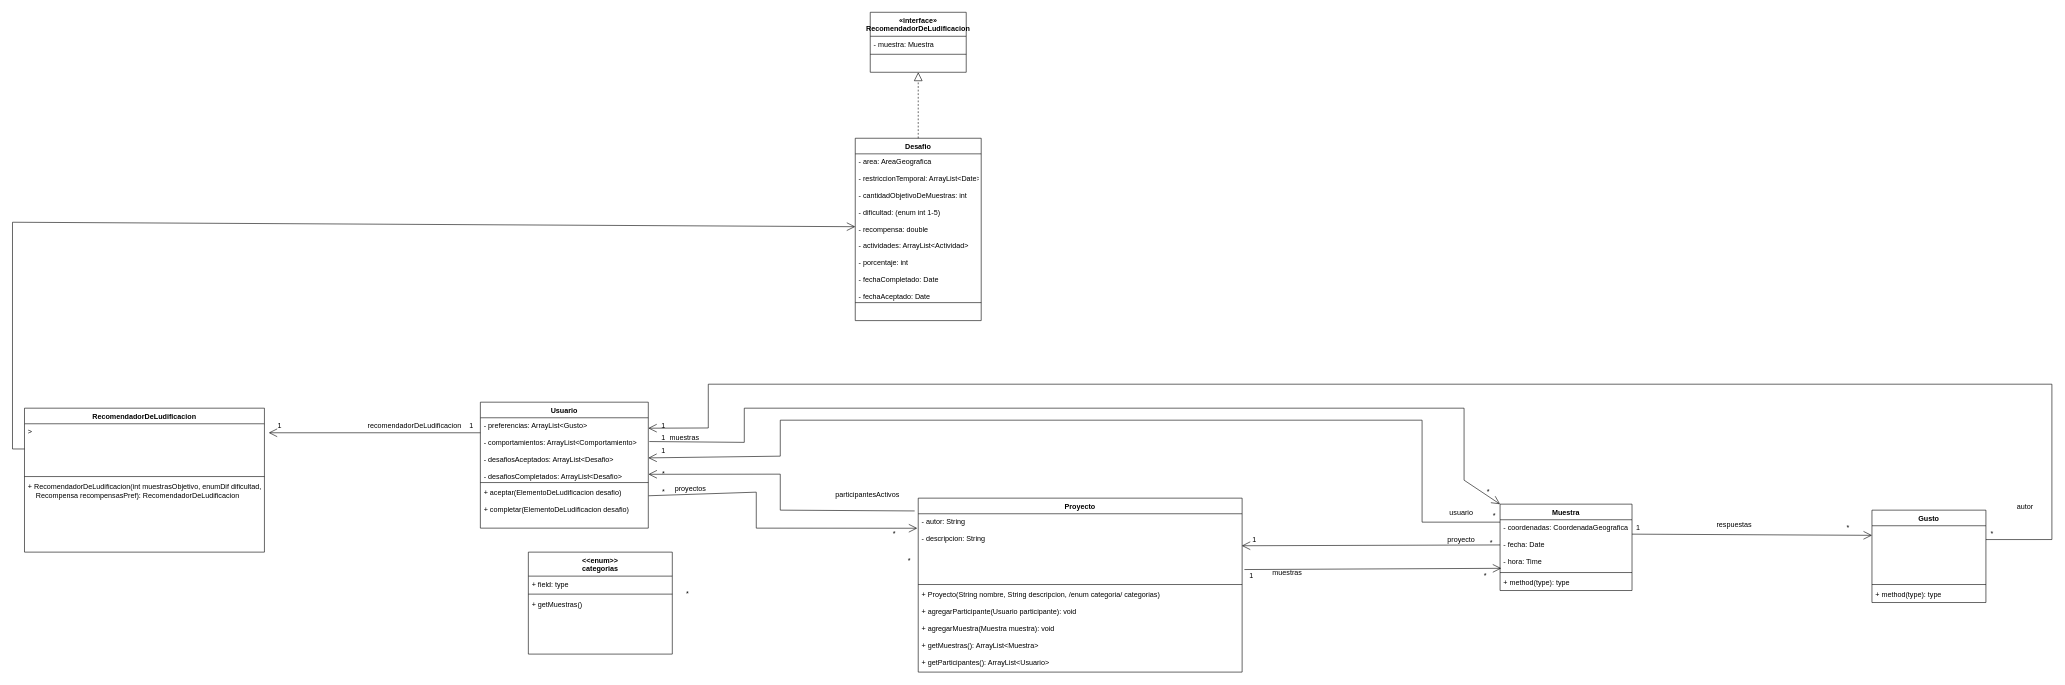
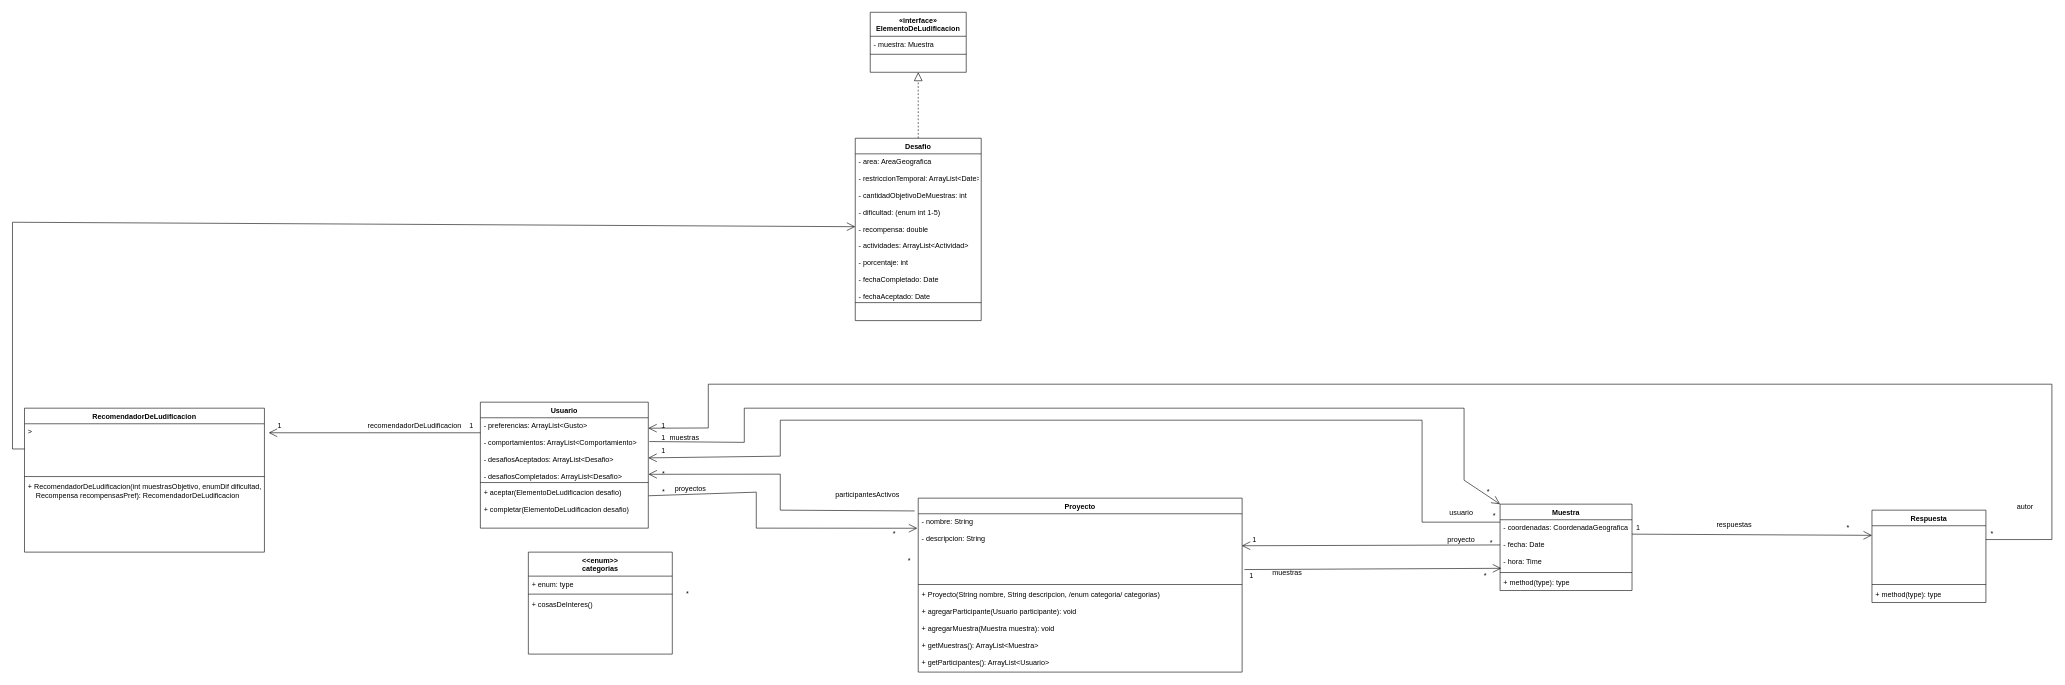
node "«interface» RecomendadorDeLudificacion": label "«interface» RecomendadorDeLudificacion" -> "«interface» ElementoDeLudificacion"
node "Gusto": label "Gusto" -> "Respuesta"
node "- autor: String - descripcion: String": label "- autor: String - descripcion: String" -> "- nombre: String - descripcion: String"
node "+ field: type": label "+ field: type" -> "+ enum: type"
node "+ getMuestras()": label "+ getMuestras()" -> "+ cosasDeInteres()"
